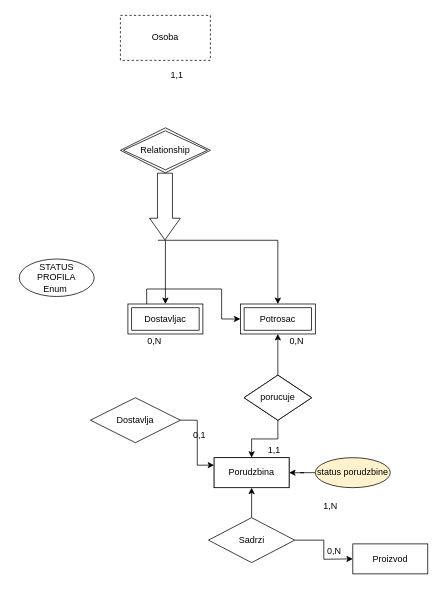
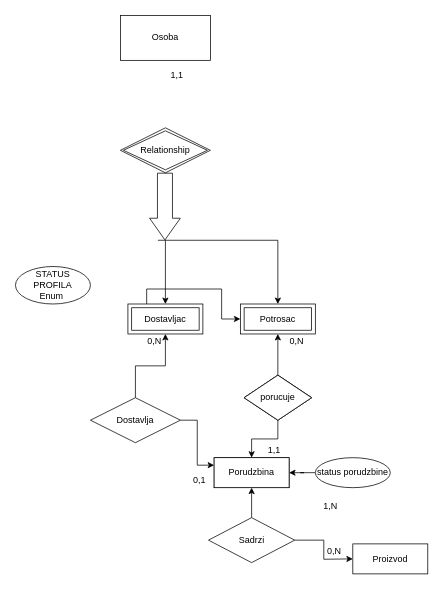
node "Osoba": style dashed -> solid
node "STATUS PROFILA Enum": moved (57, 278) -> (53, 285)
edge "Dostavlja" -> "Dostavljac": added
node "0,1": moved (199, 435) -> (199, 480)
node "status porudzbine": fillcolor #fff2cc -> #ffffff
